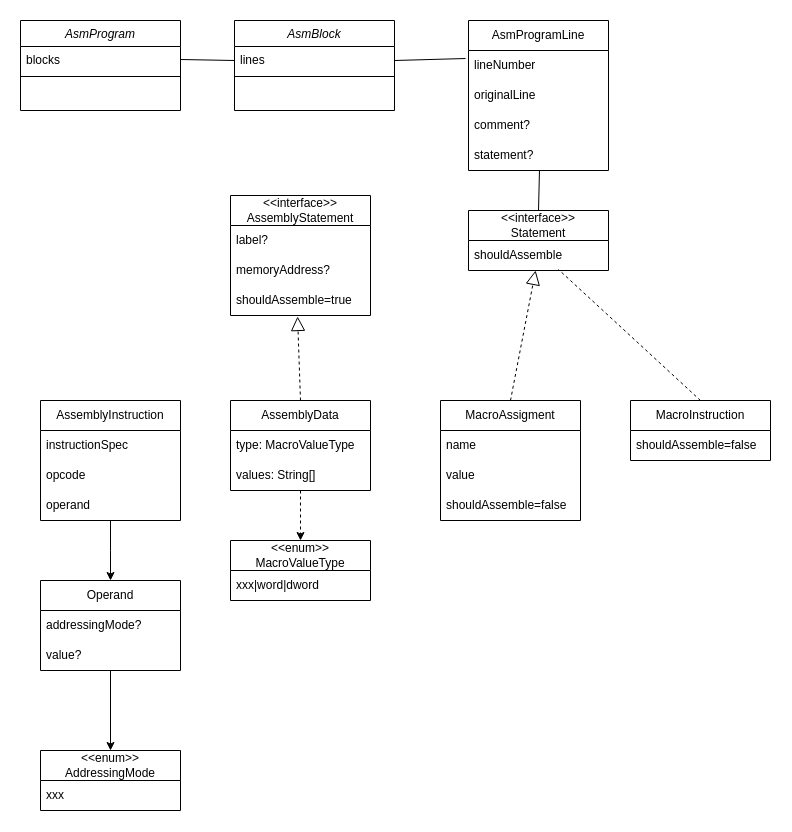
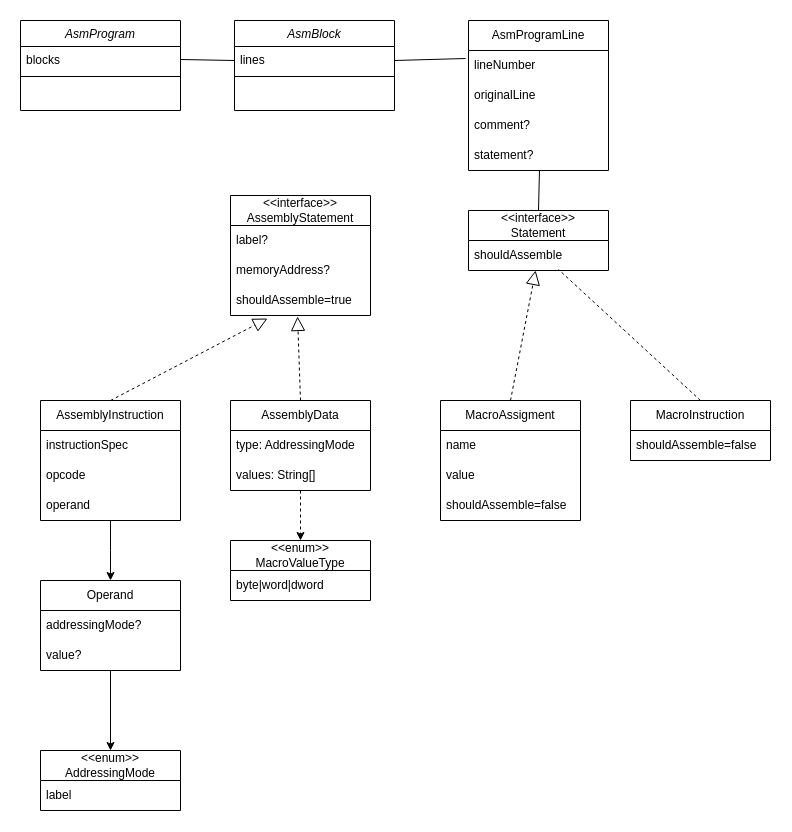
edge "AssemblyInstruction" -> "shouldAssemble=true": added
node "type: MacroValueType": label "type: MacroValueType" -> "type: AddressingMode"
node "xxx|word|dword": label "xxx|word|dword" -> "byte|word|dword"
node "xxx": label "xxx" -> "label"
